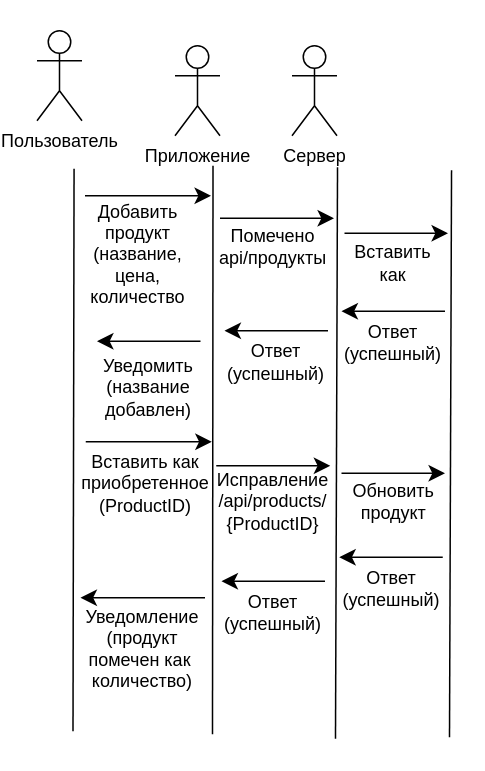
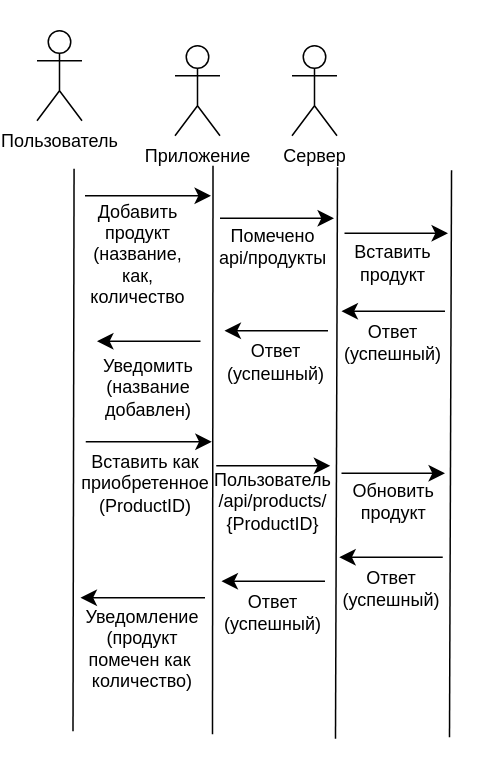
node "Добавить продукт (название, цена, количество": label "Добавить продукт (название, цена, количество" -> "Добавить продукт (название, как, количество"
node "Вставить как": label "Вставить как" -> "Вставить продукт"
node "Исправление /api/products/ {ProductID}": label "Исправление /api/products/ {ProductID}" -> "Пользователь /api/products/ {ProductID}"
